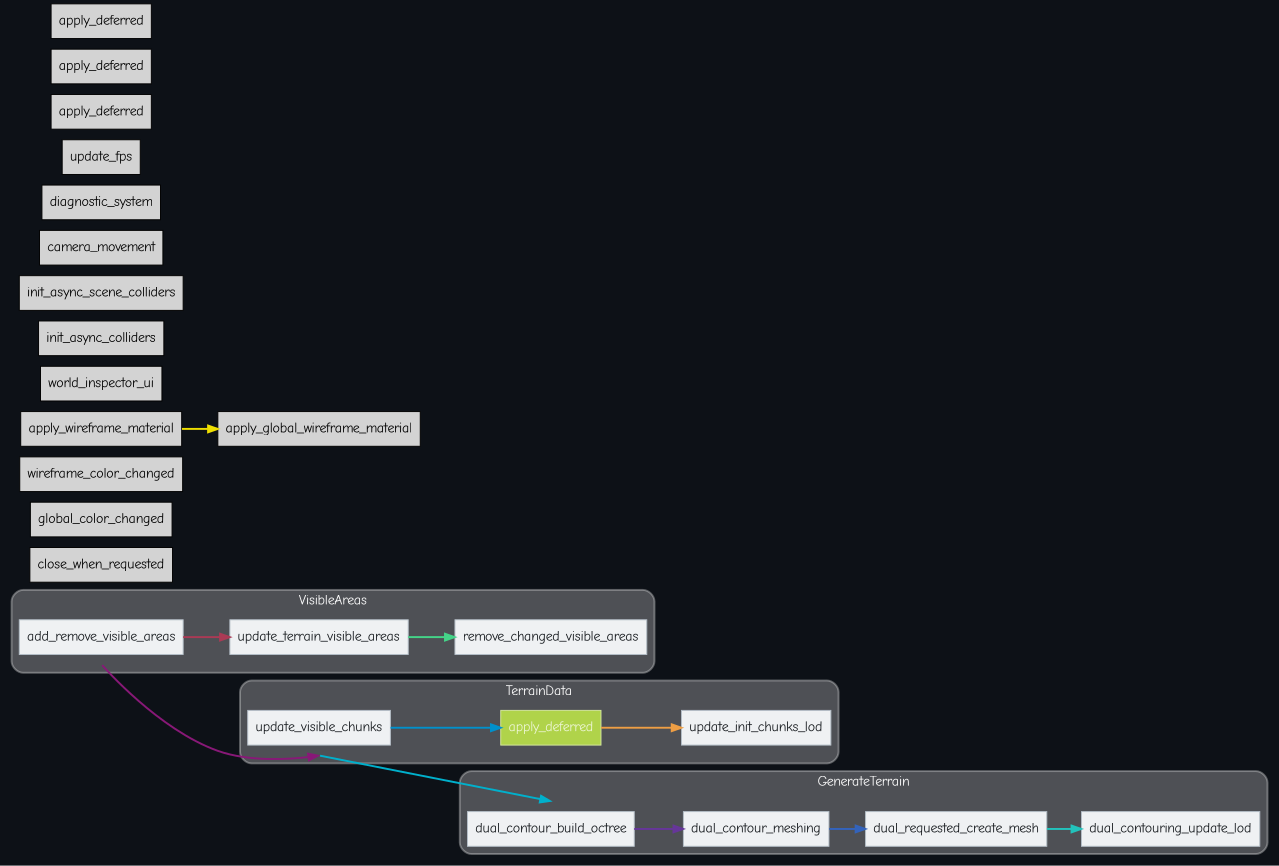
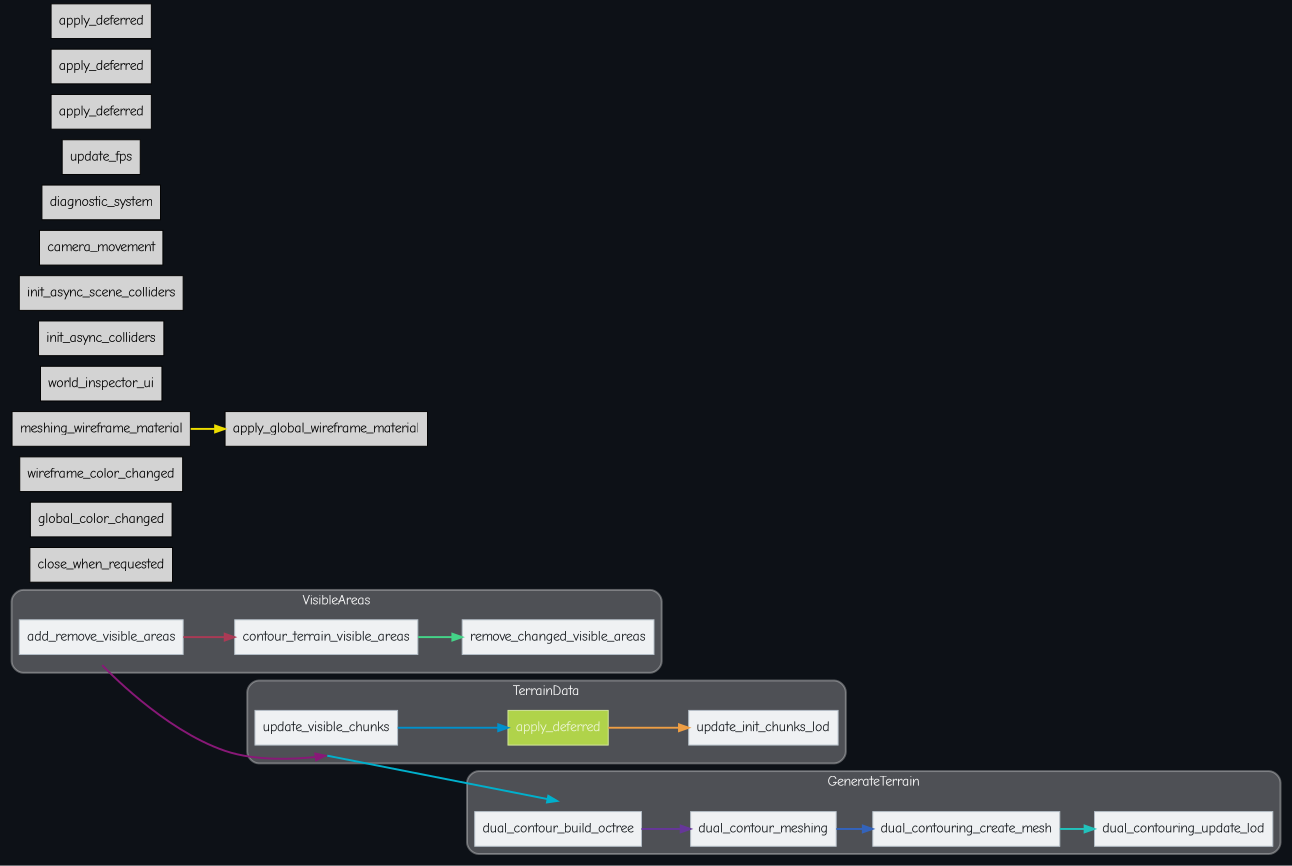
node "apply_wireframe_material": label "apply_wireframe_material" -> "meshing_wireframe_material"
node "update_terrain_visible_areas": label "update_terrain_visible_areas" -> "contour_terrain_visible_areas"
node "dual_requested_create_mesh": label "dual_requested_create_mesh" -> "dual_contouring_create_mesh"
